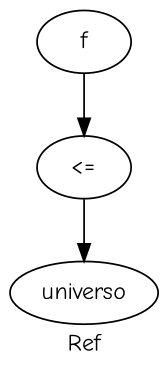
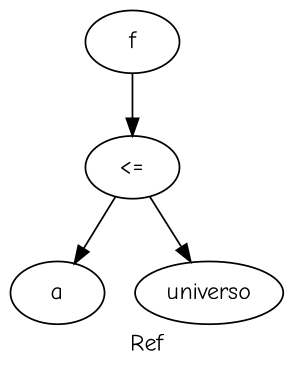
node "a": added
